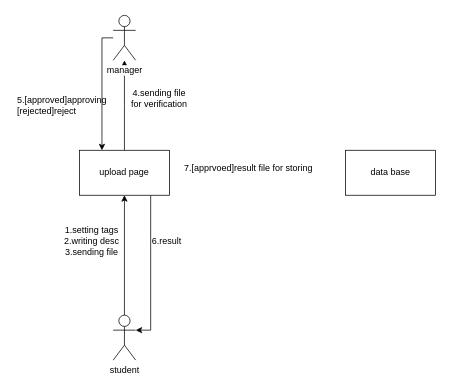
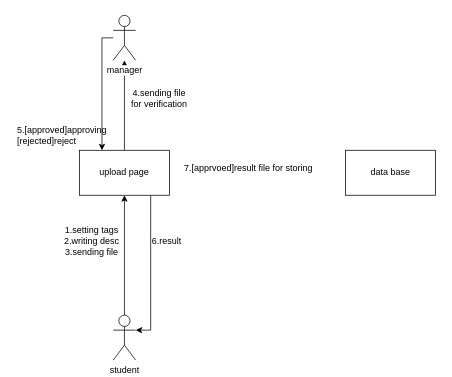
node "5.[approved]approving [rejected]reject": moved (68, 102) -> (68, 132)
